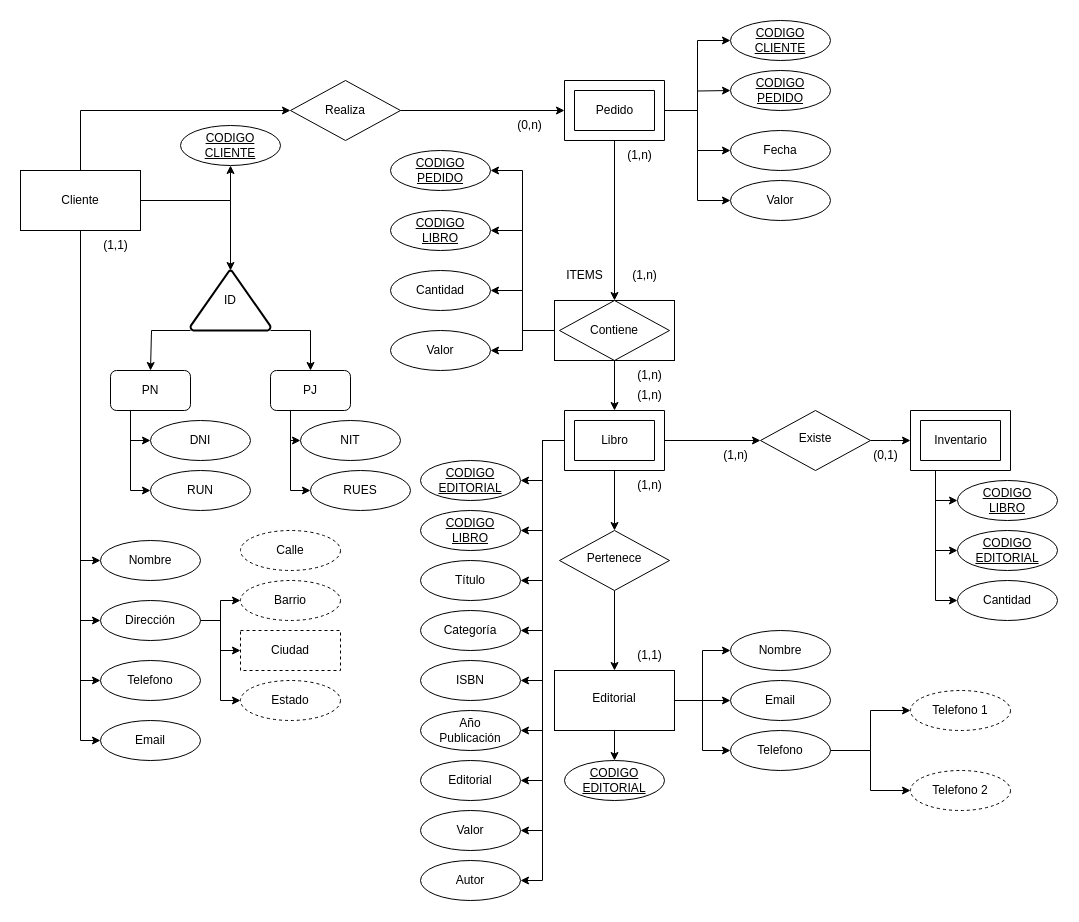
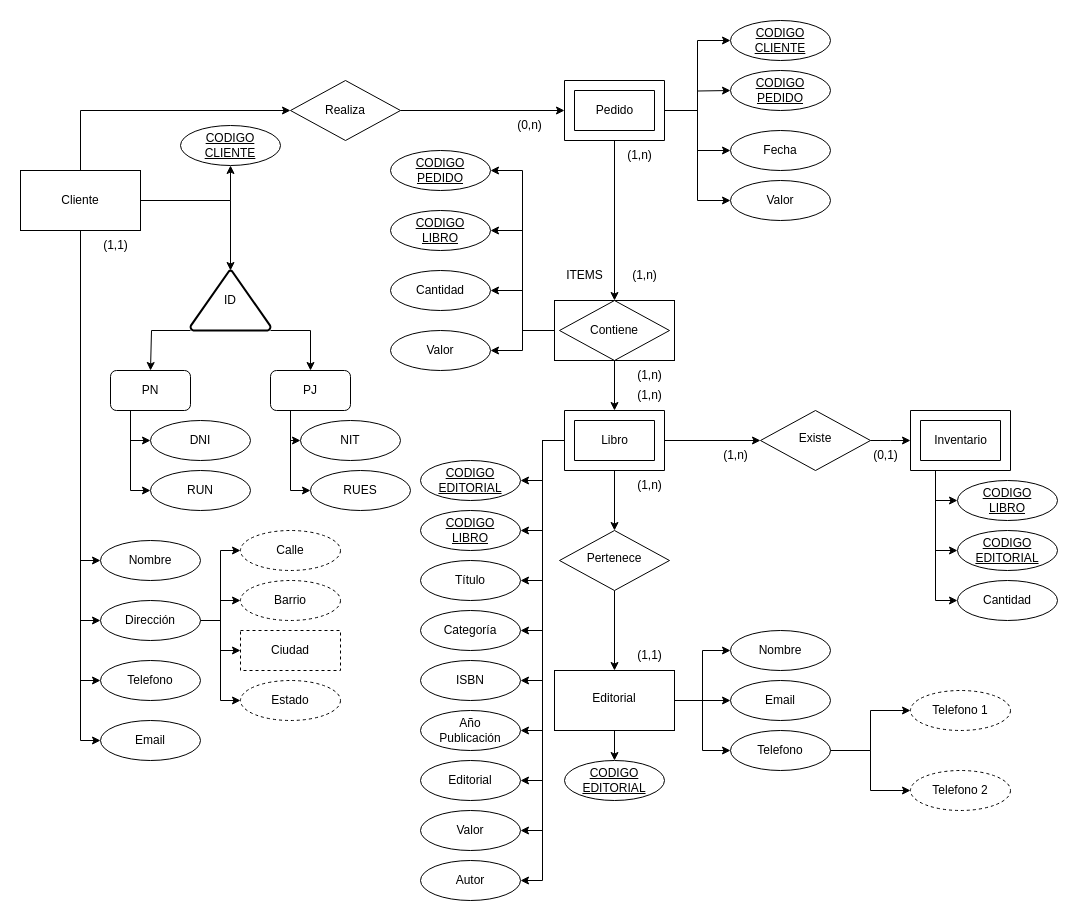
edge "Dirección" -> "Calle": added
